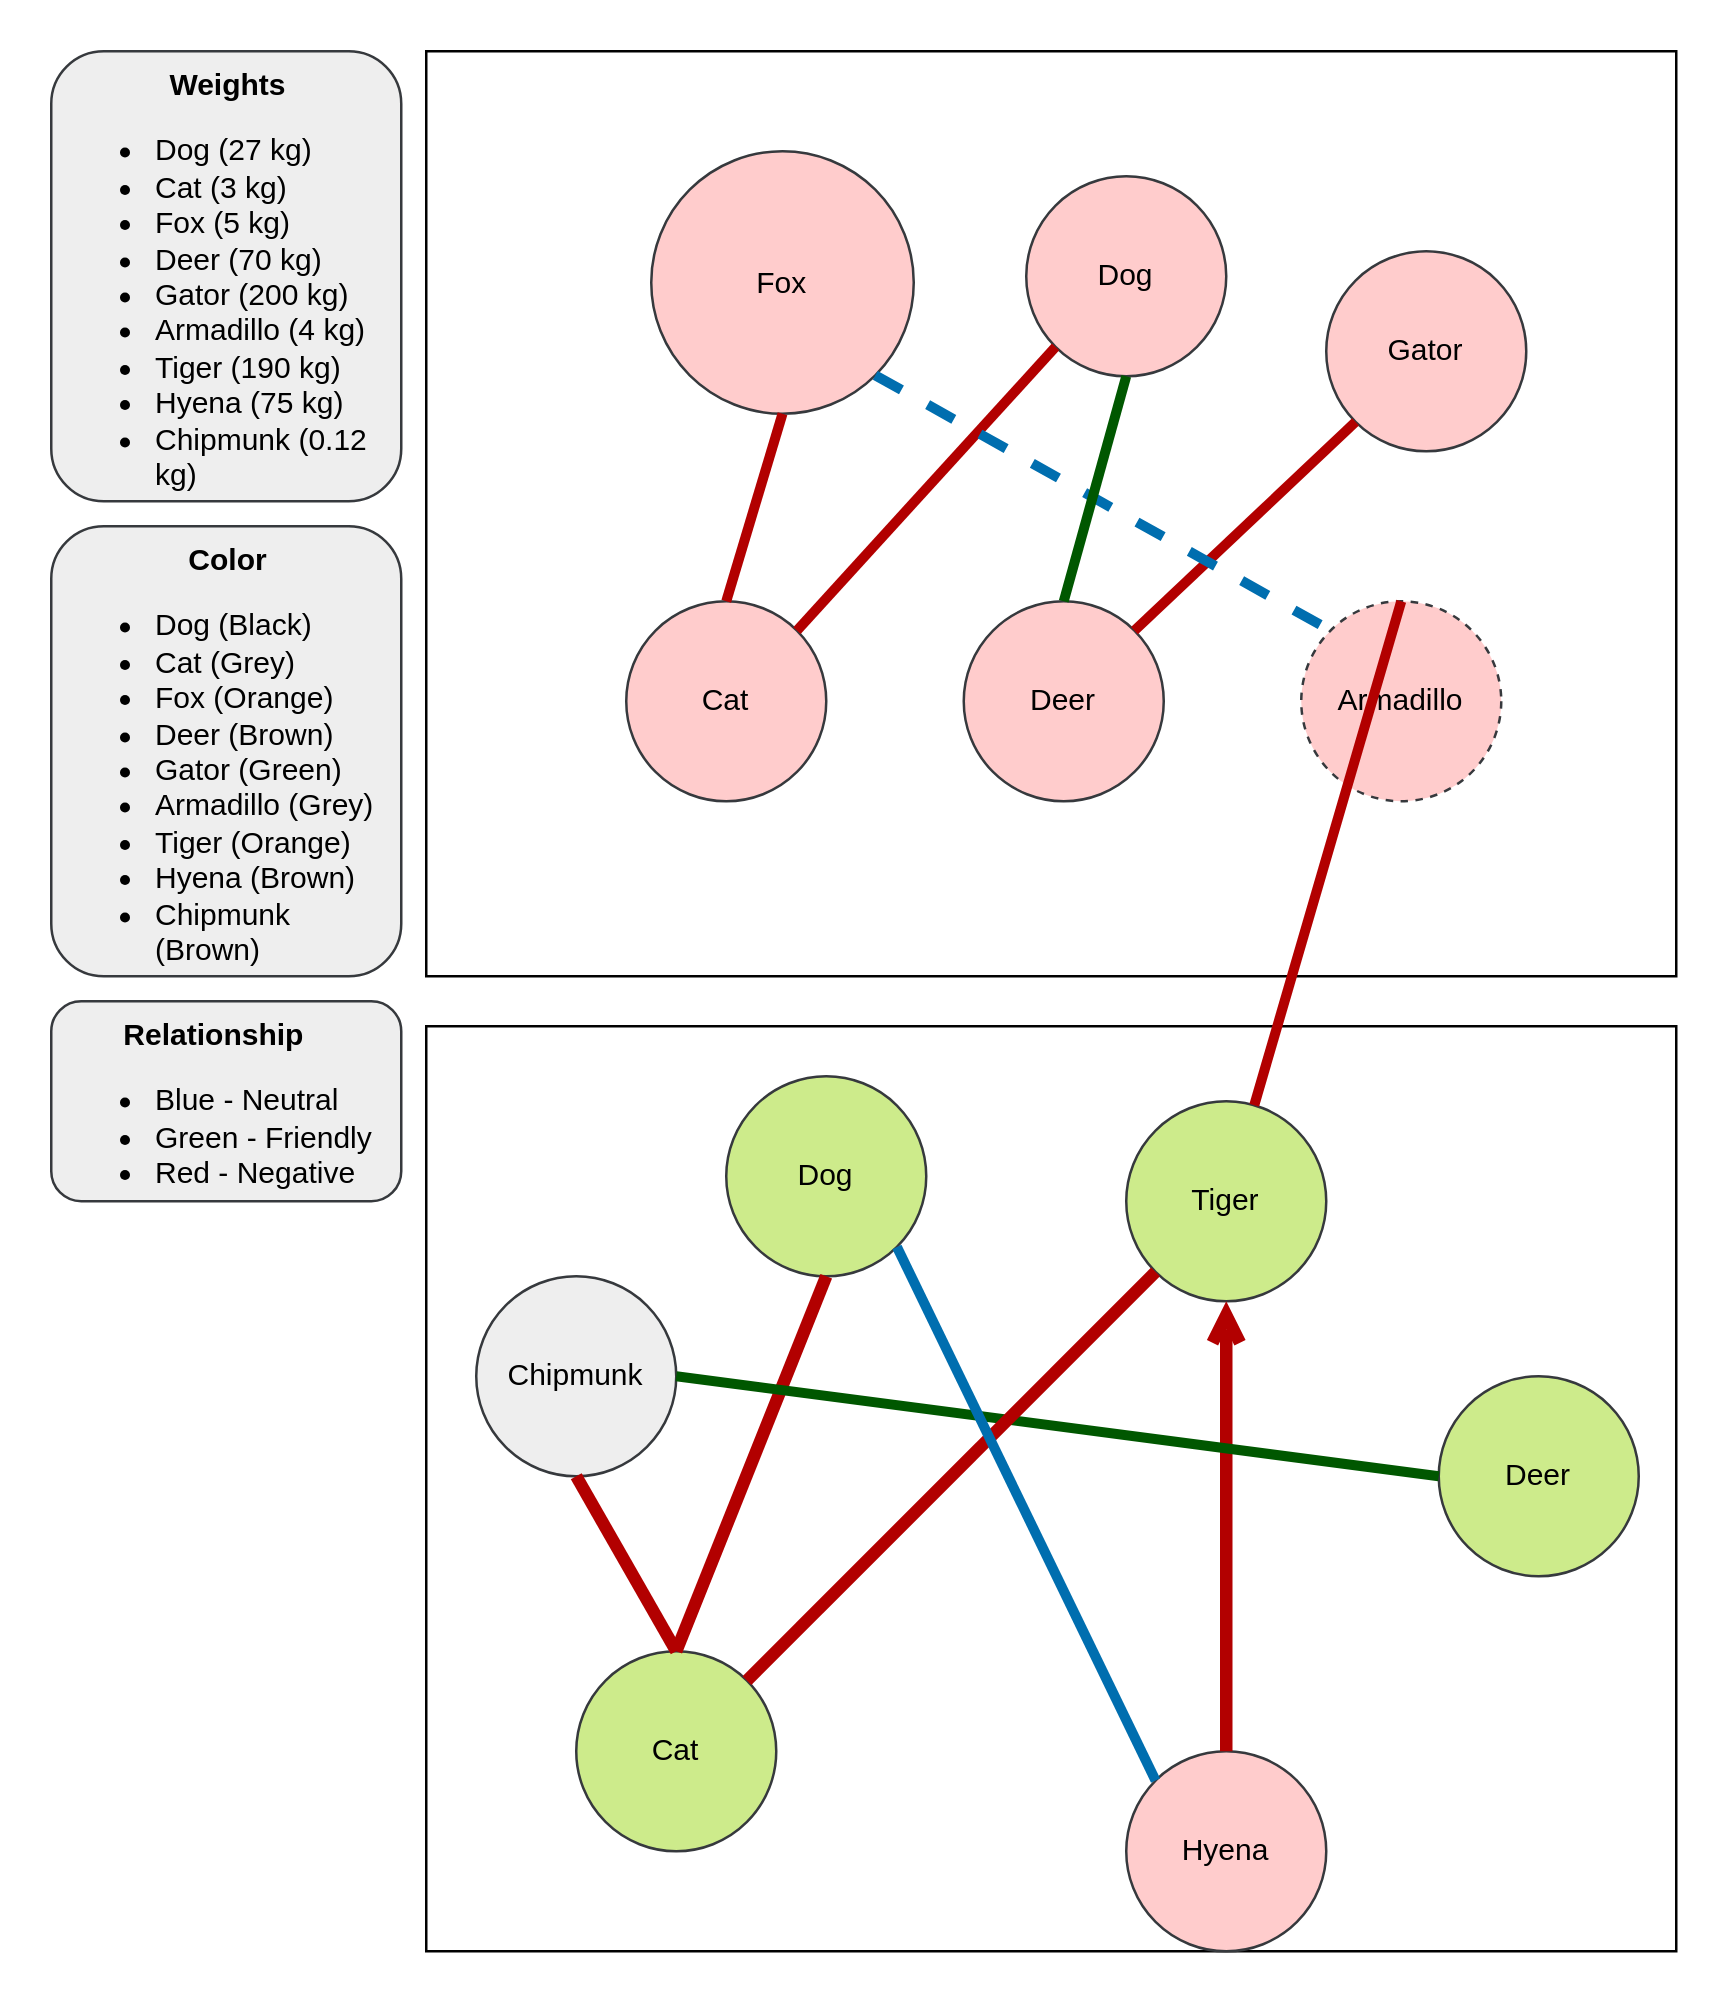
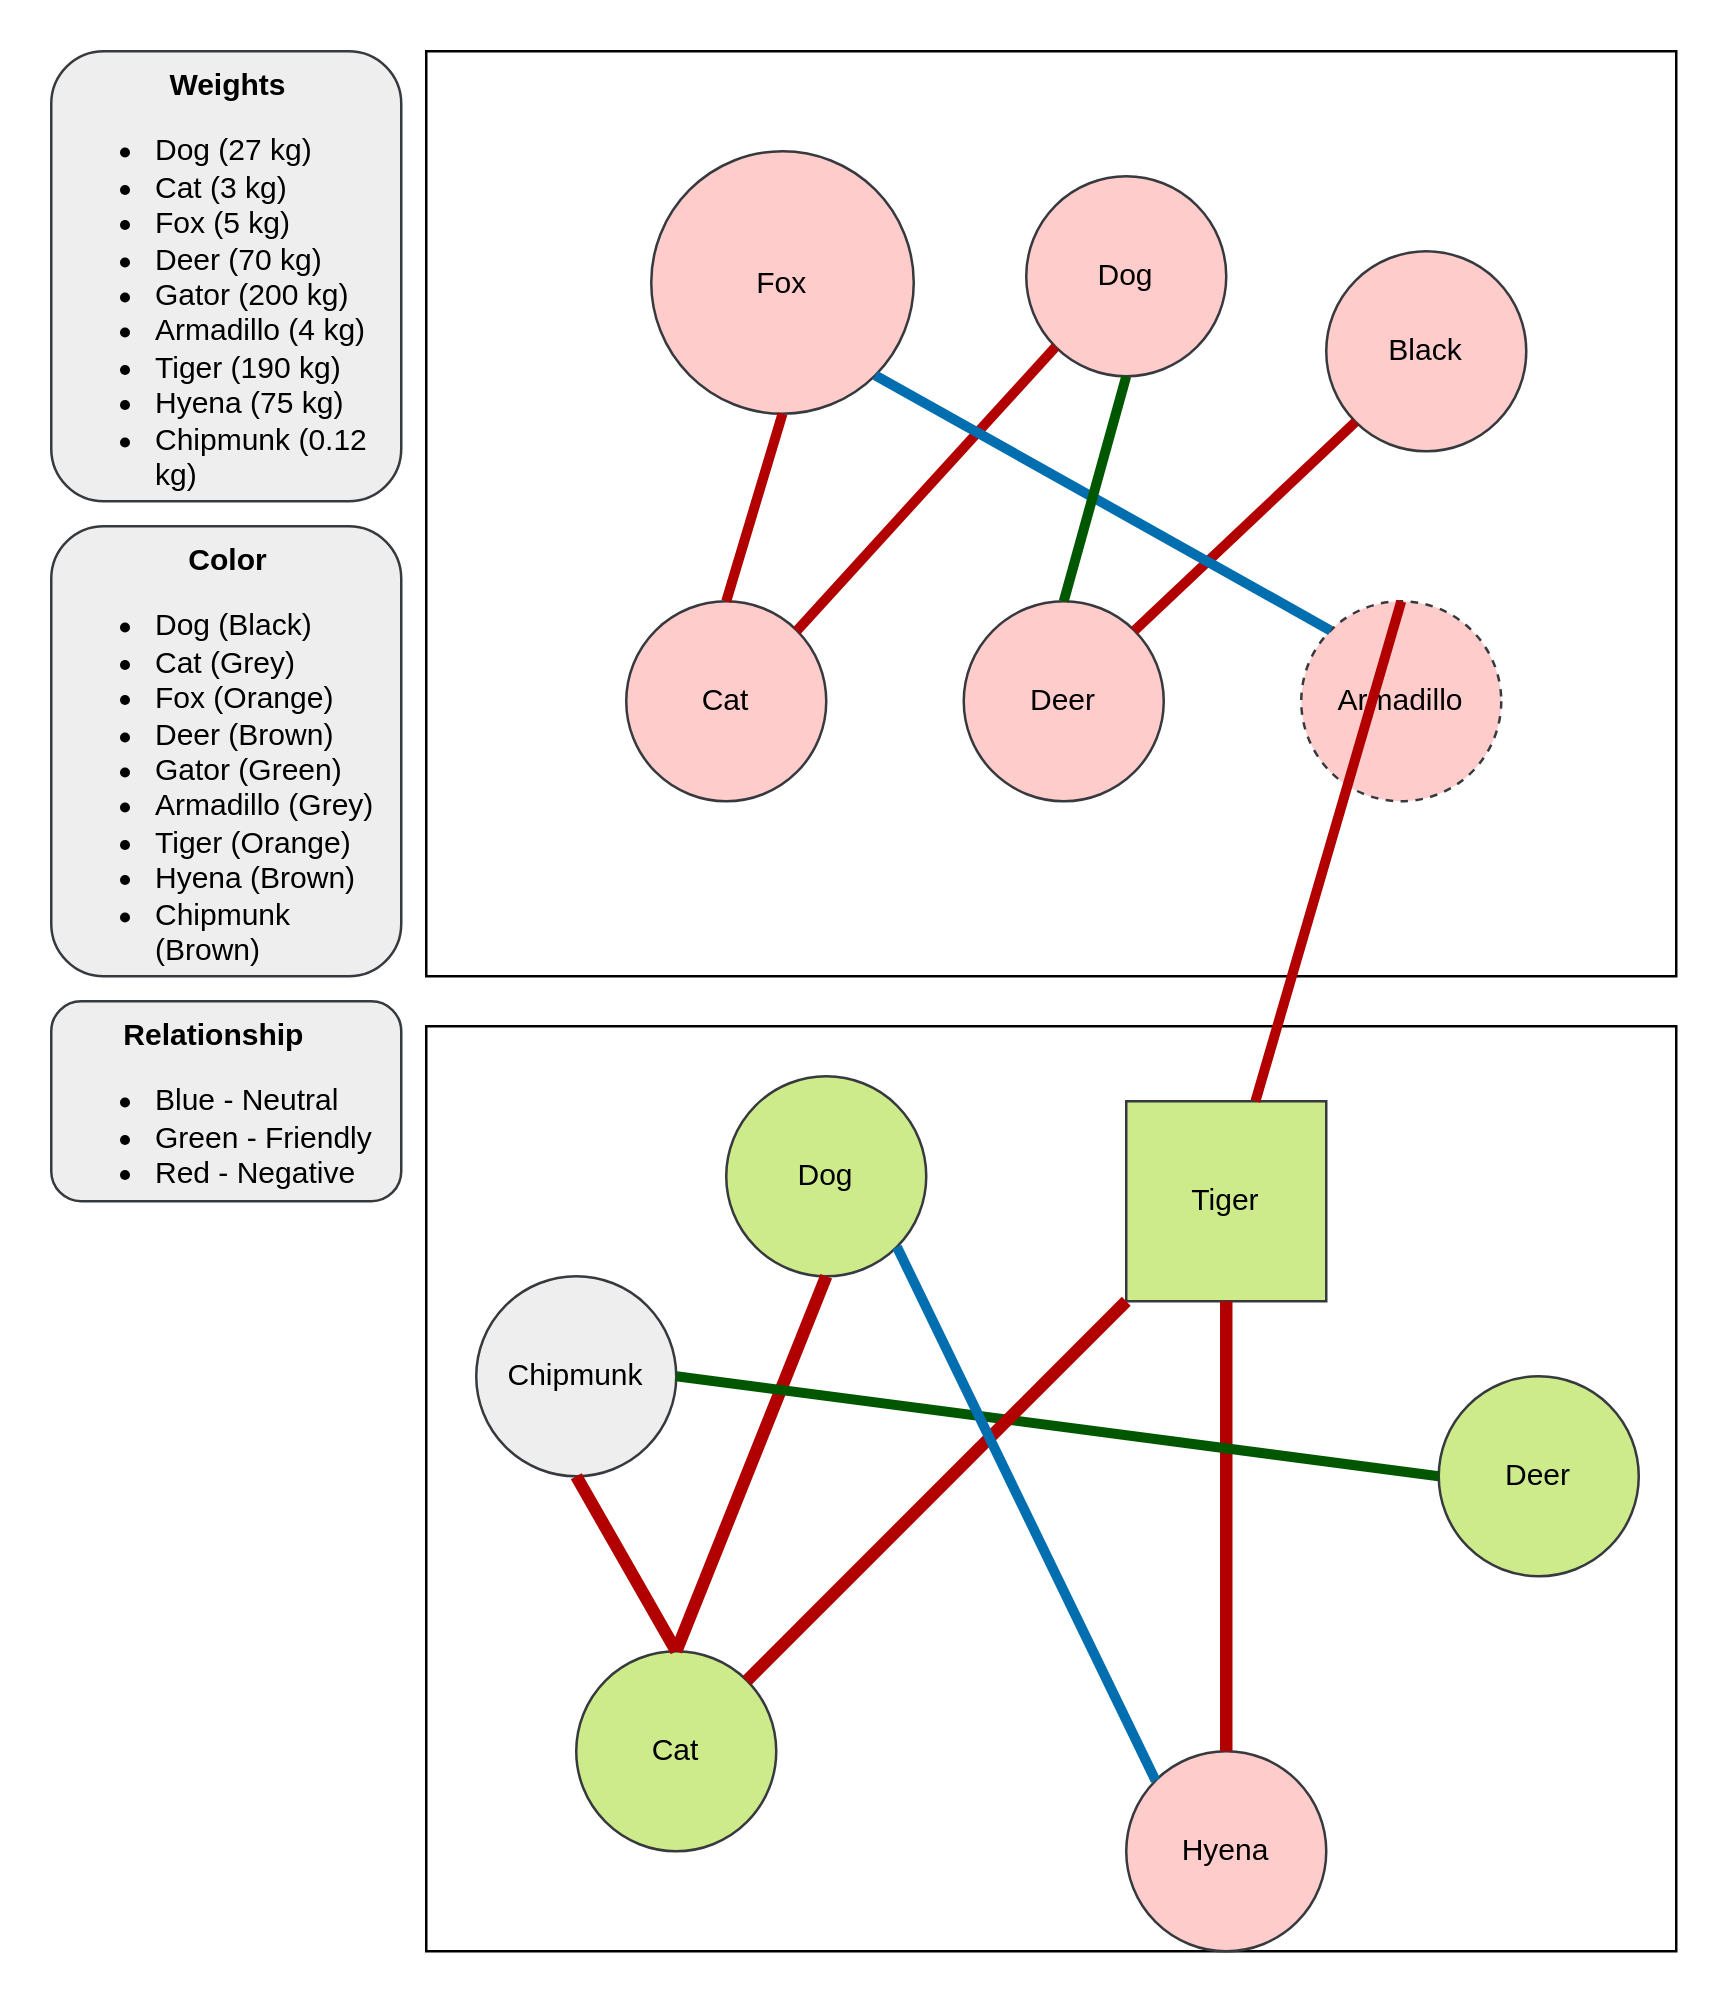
node "Gator": label "Gator" -> "Black"
edge "Fox" -- "Armadillo": style dashed -> solid
node "Tiger": shape ellipse -> rectangle
edge "Hyena" -> "Tiger": arrowhead open -> none
